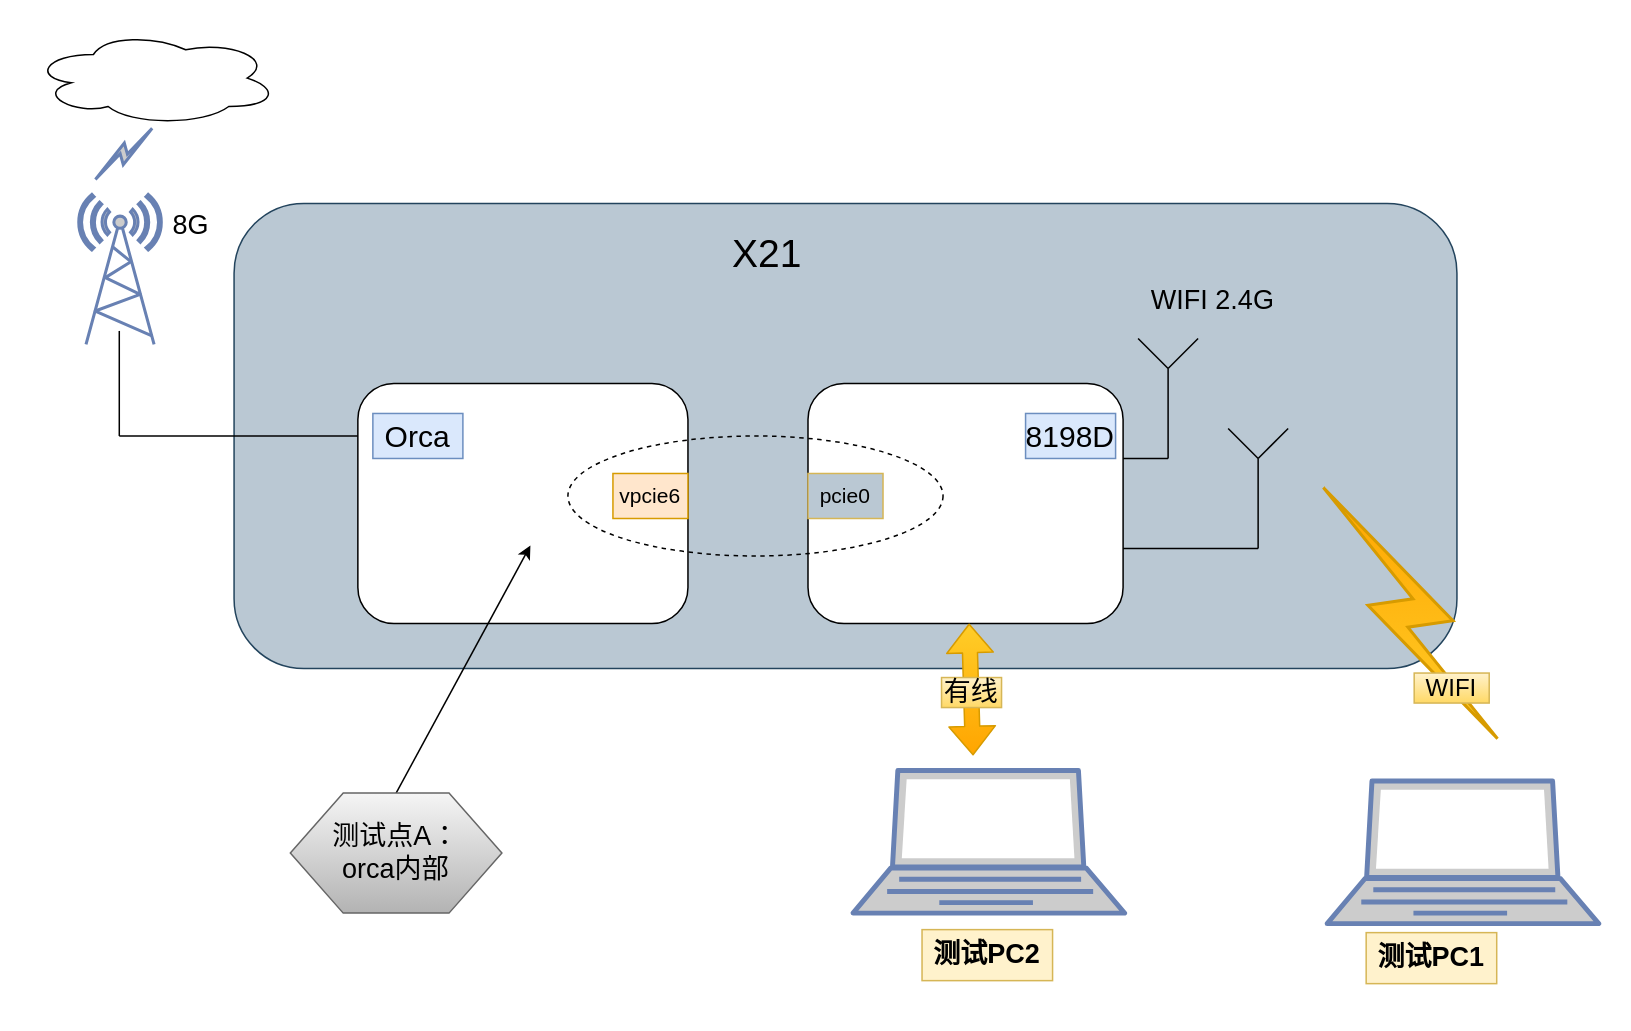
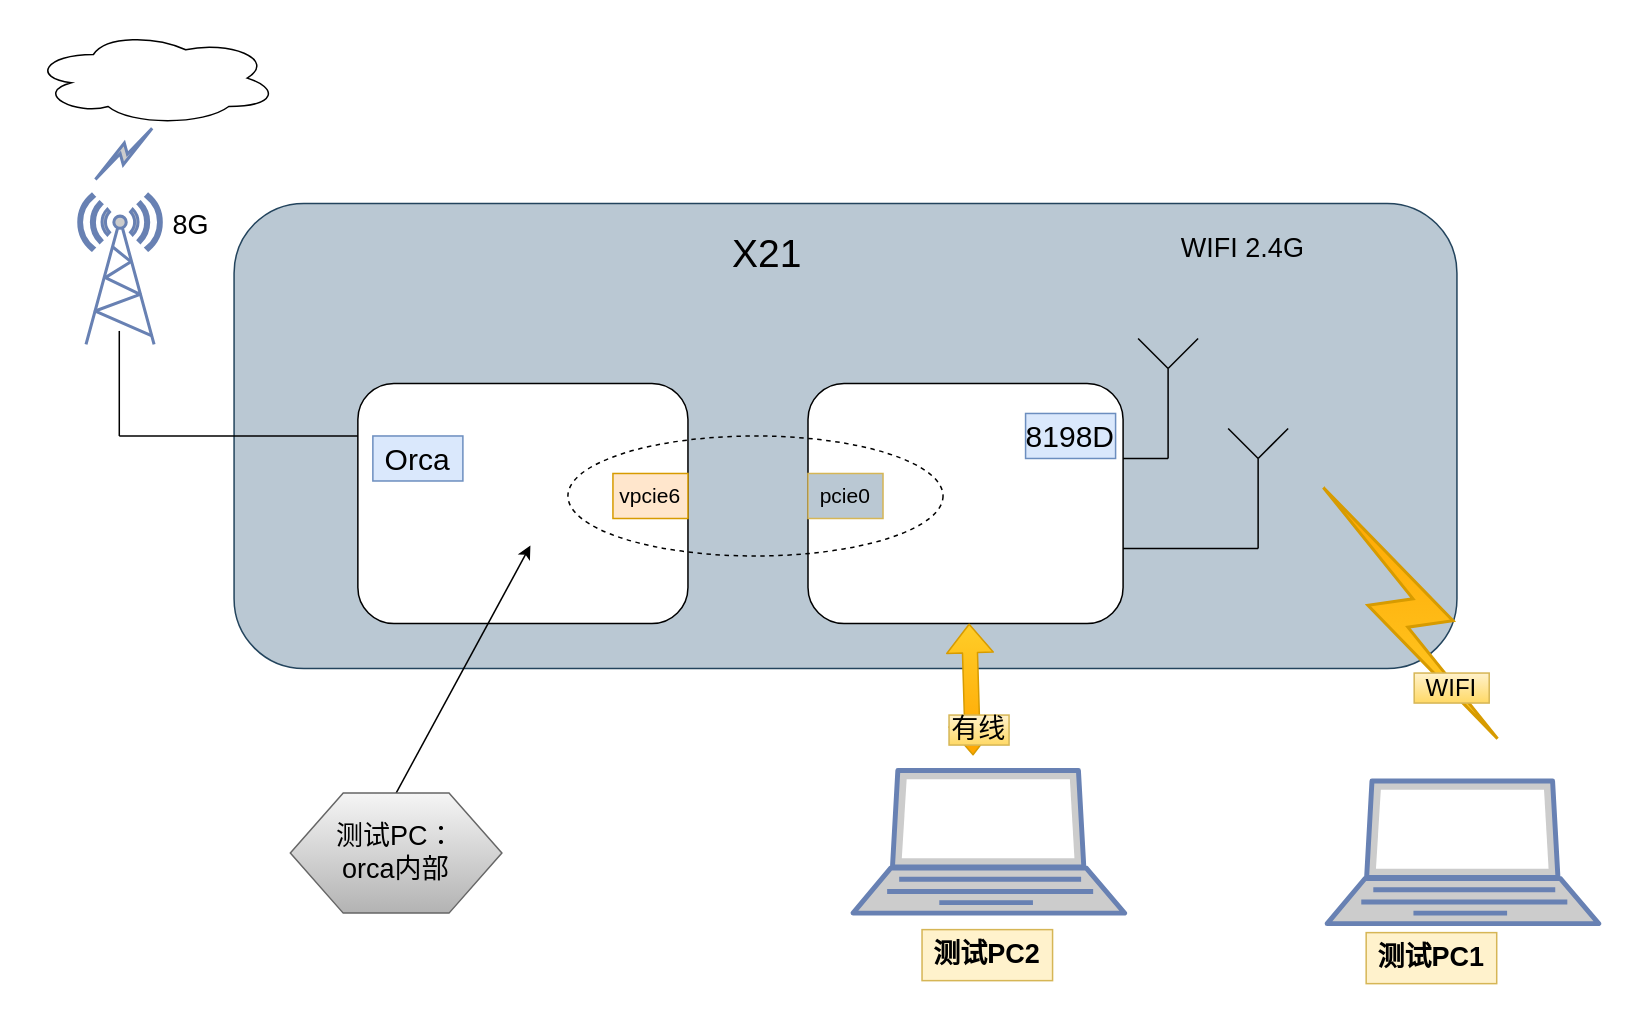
node "WIFI 2.4G": moved (1213, 301) -> (1243, 248)
node "Orca": moved (418, 436) -> (418, 458)
node "有线": moved (971, 692) -> (979, 730)
node "测试点A： orca内部": label "测试点A： orca内部" -> "测试PC： orca内部"
